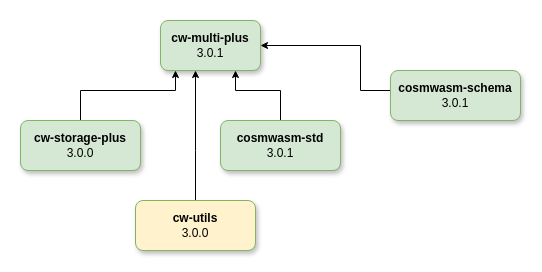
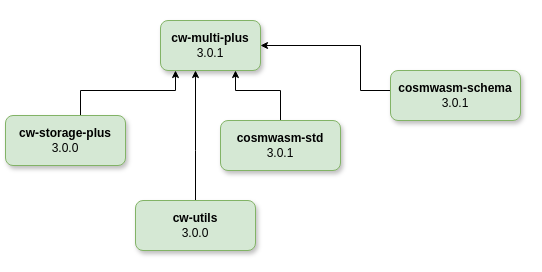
node "cw-storage-plus 3.0.0": moved (81, 146) -> (66, 141)
node "cw-utils 3.0.0": fillcolor #fff2cc -> #d5e8d4
